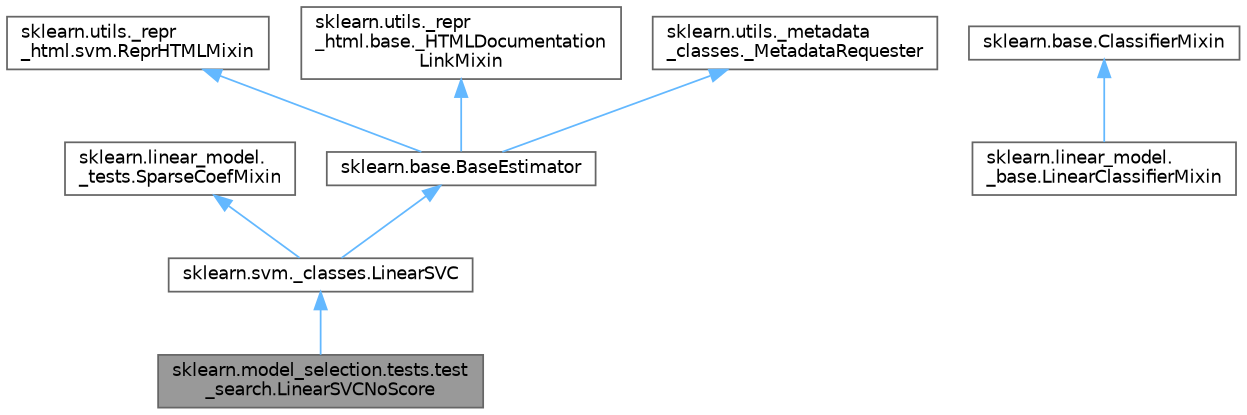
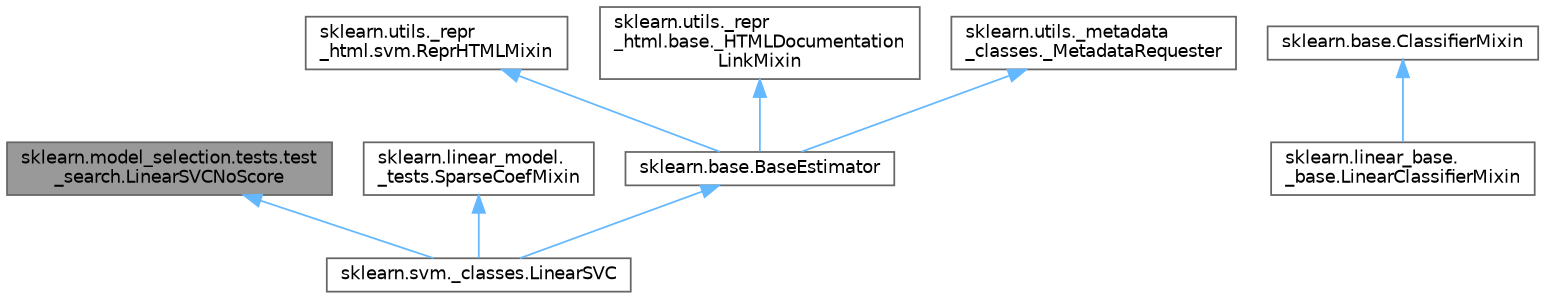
node "sklearn.linear_model. _base.LinearClassifierMixin": label "sklearn.linear_model. _base.LinearClassifierMixin" -> "sklearn.linear_base. _base.LinearClassifierMixin"
edge "sklearn.model_selection.tests.test _search.LinearSVCNoScore" -> "sklearn.svm._classes.LinearSVC": reversed
